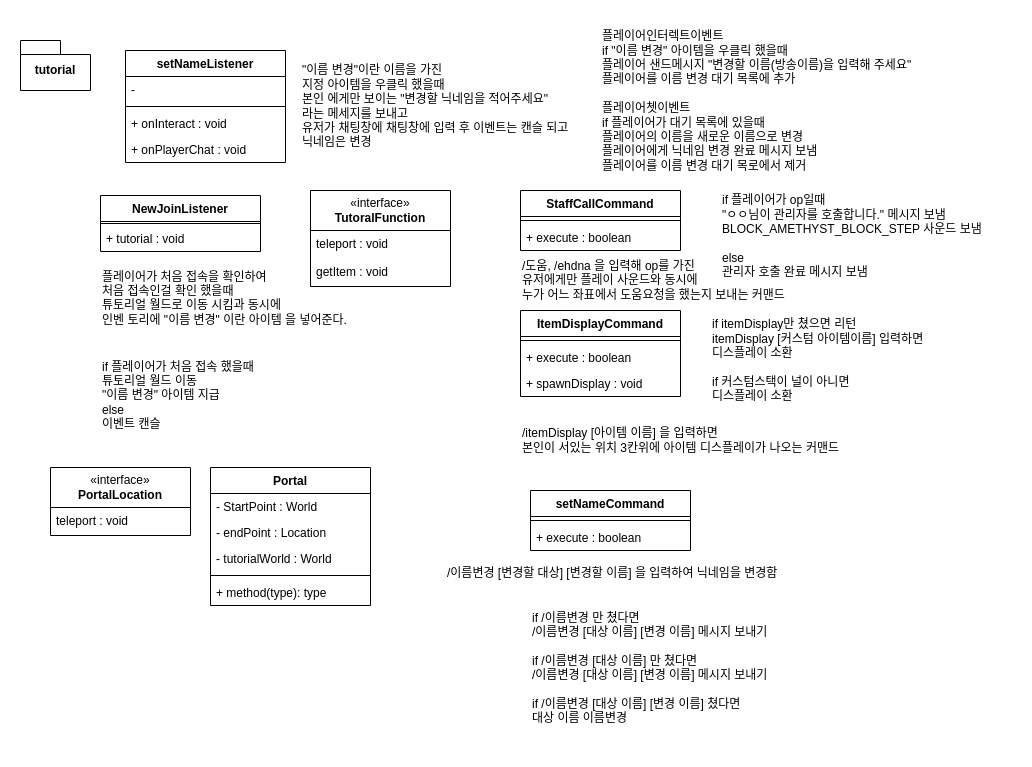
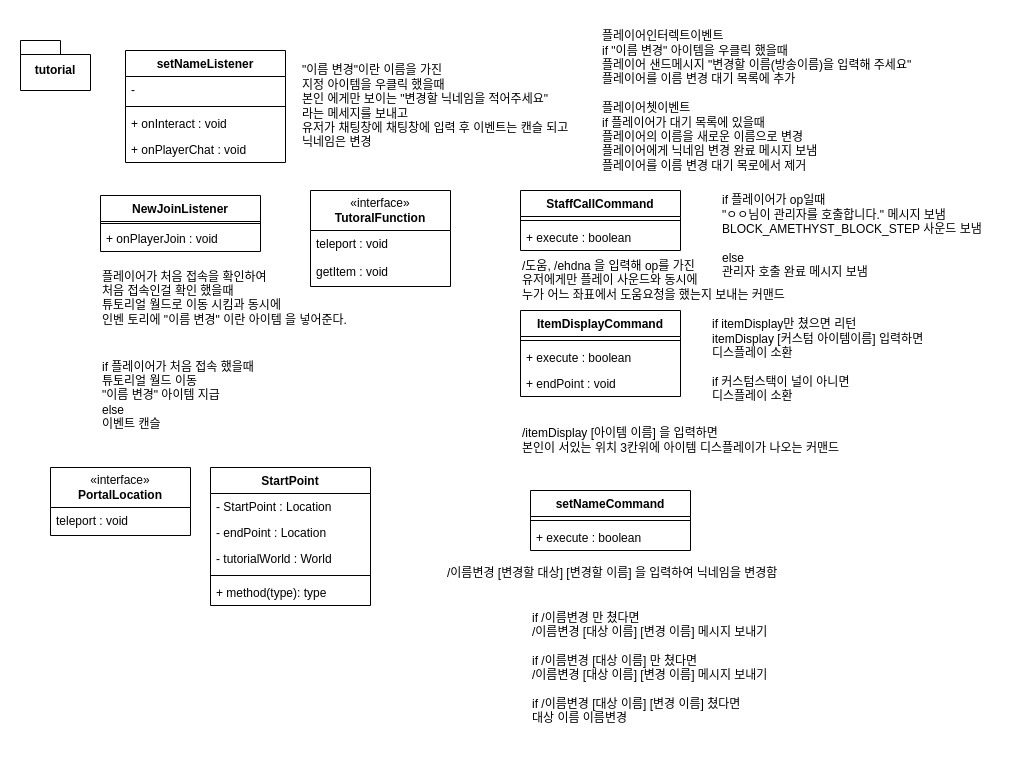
node "+ tutorial : void": label "+ tutorial : void" -> "+ onPlayerJoin : void"
node "+ spawnDisplay : void": label "+ spawnDisplay : void" -> "+ endPoint : void"
node "Portal": label "Portal" -> "StartPoint"
node "- StartPoint : World": label "- StartPoint : World" -> "- StartPoint : Location"
